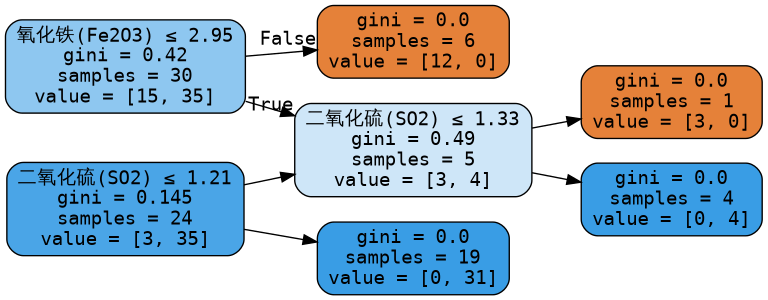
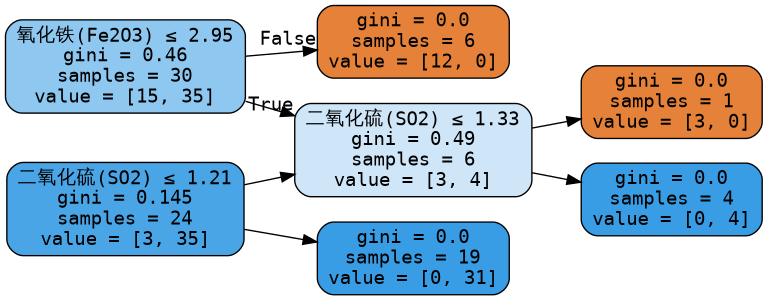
node "氧化铁(Fe2O3) ≤ 2.95": text "gini = 0.42" -> "gini = 0.46"
node "二氧化硫(SO2) ≤ 1.33": text "samples = 5" -> "samples = 6"
